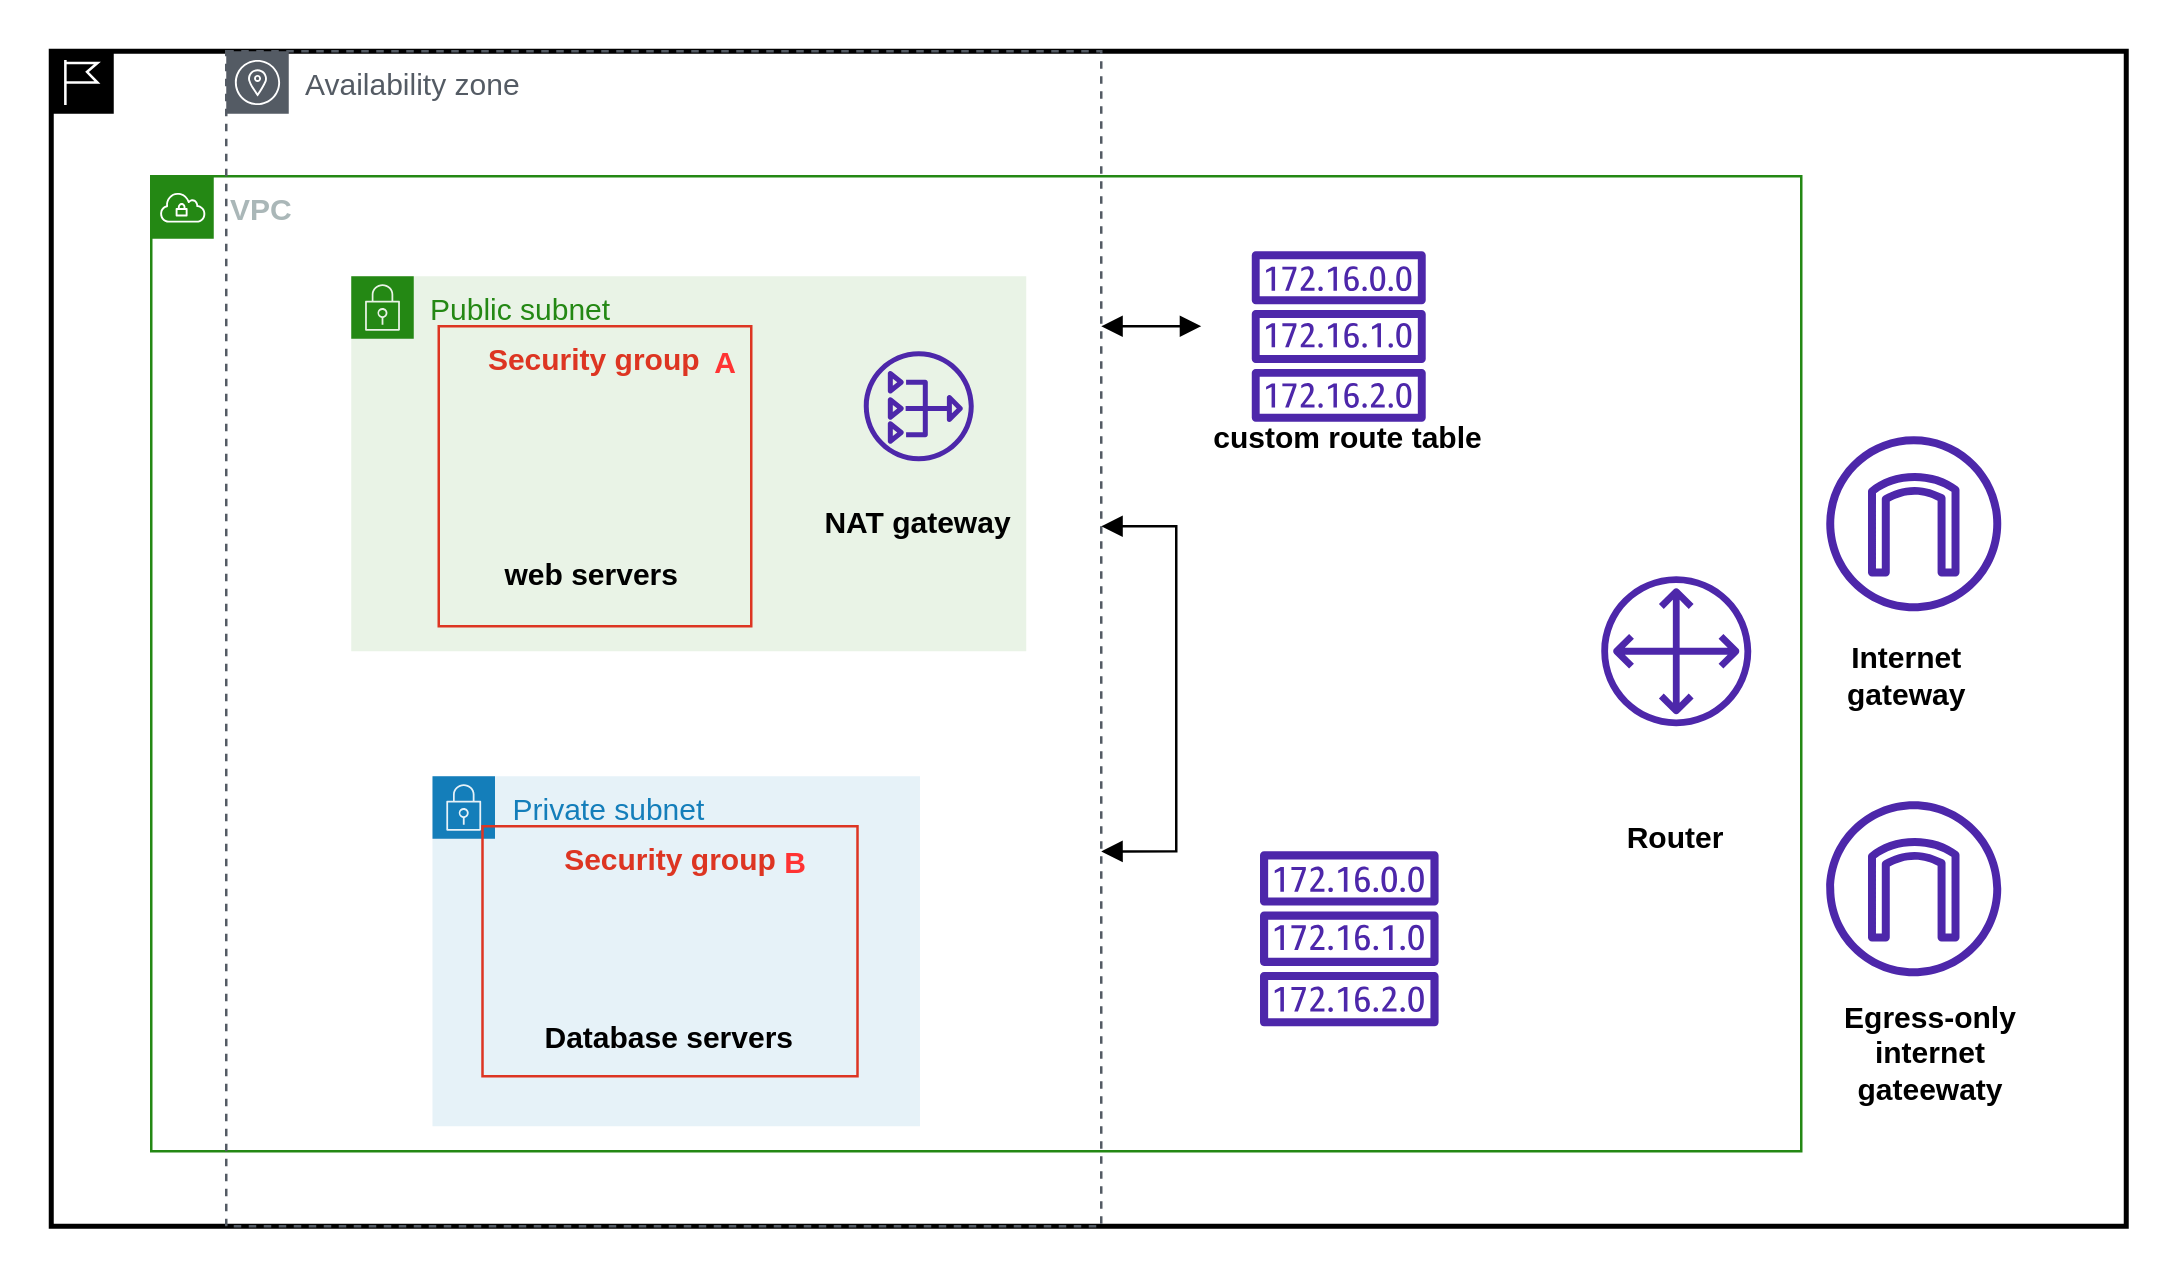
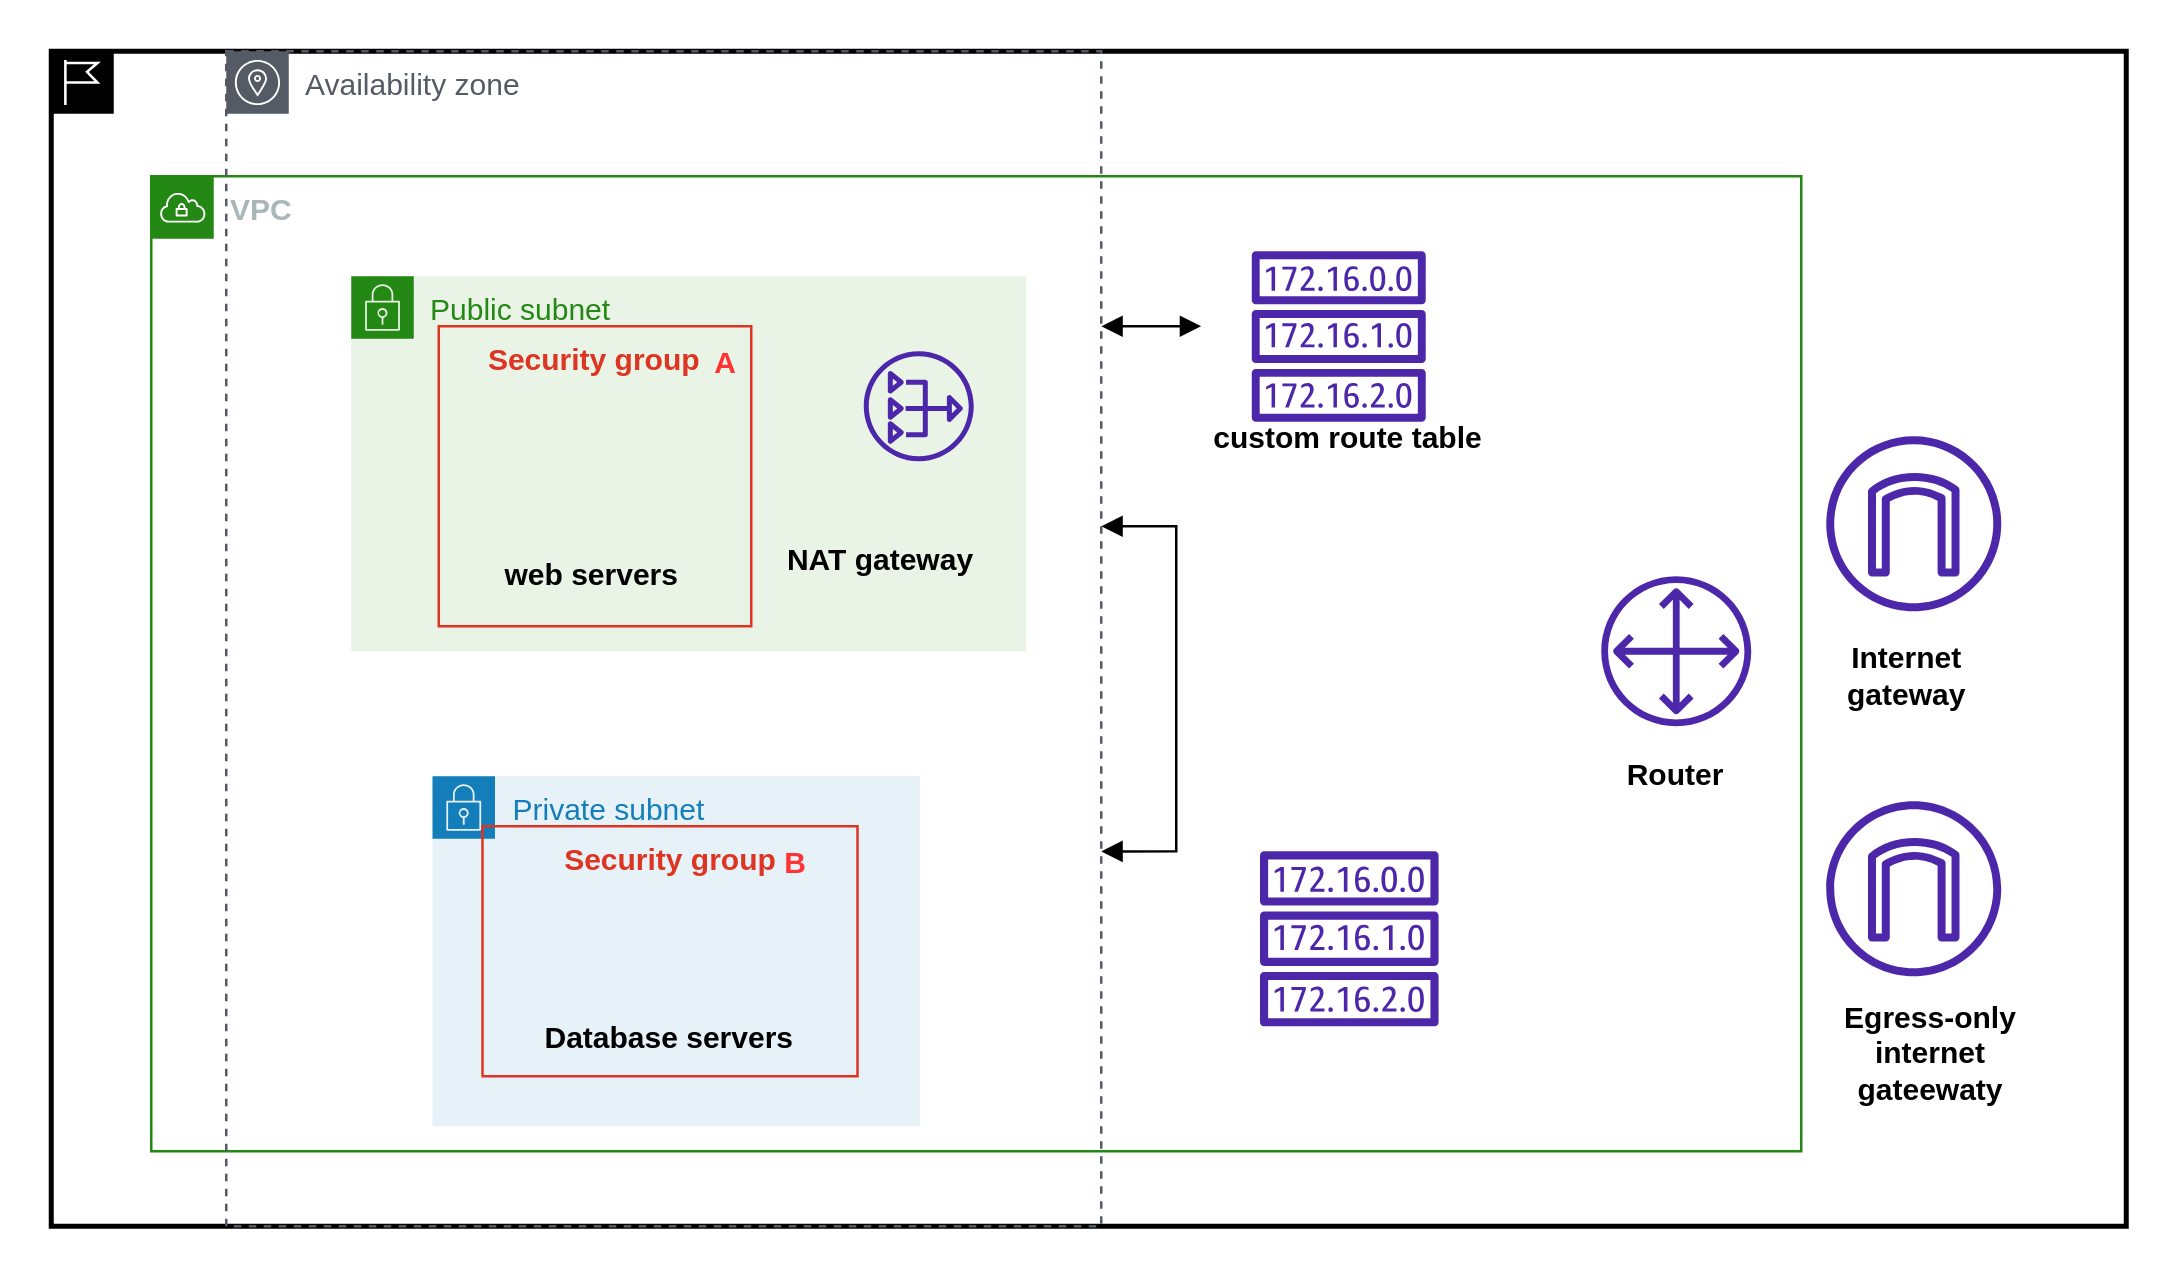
node "NAT gateway": moved (919, 524) -> (881, 561)
node "Router": moved (1676, 839) -> (1676, 776)
